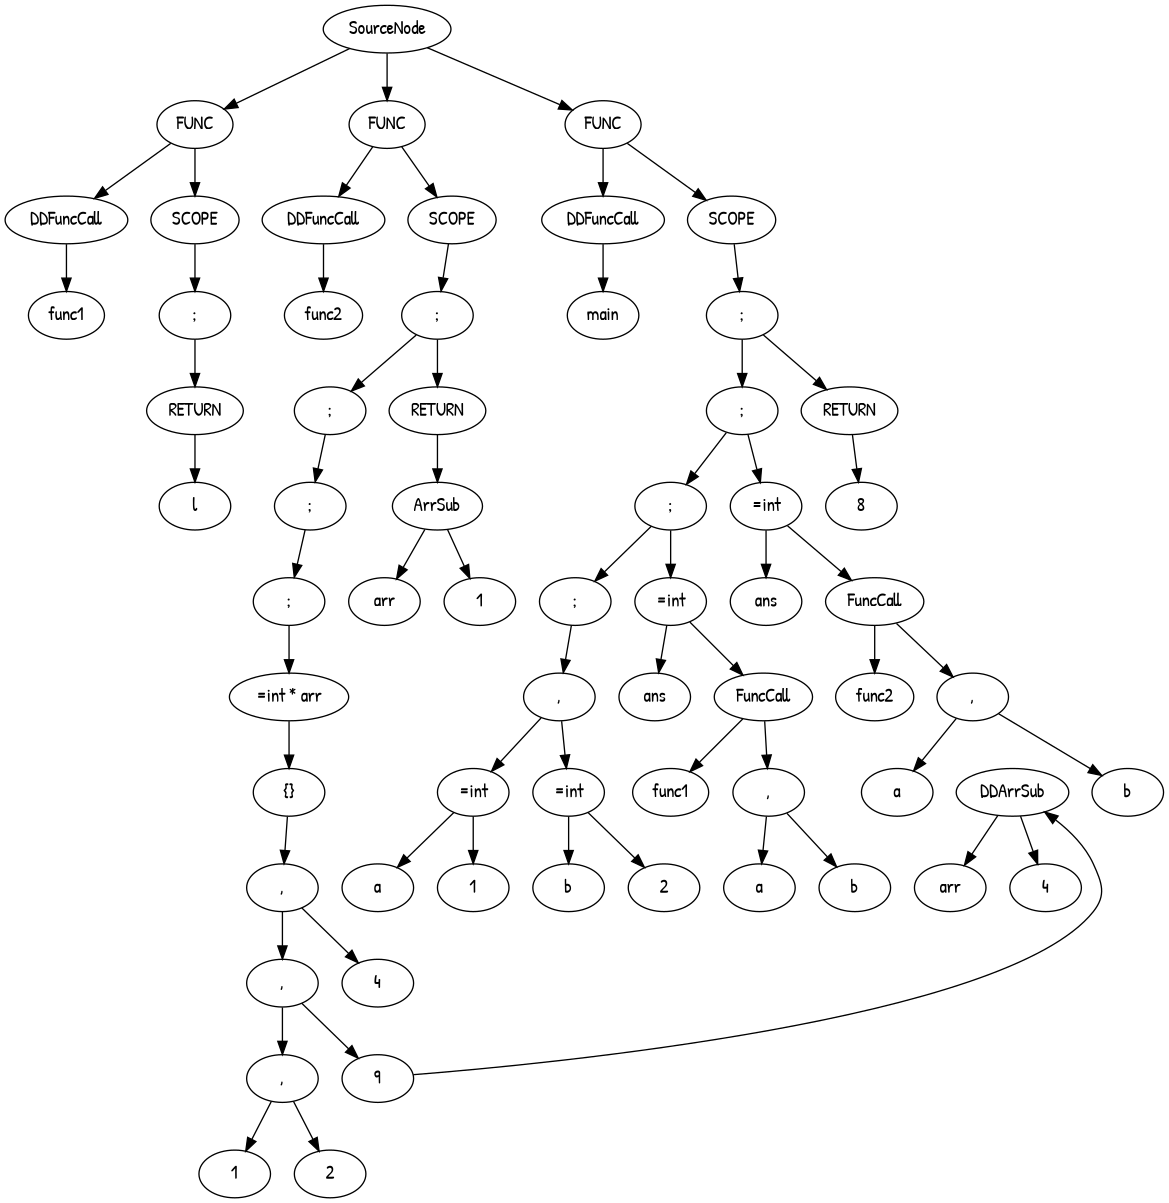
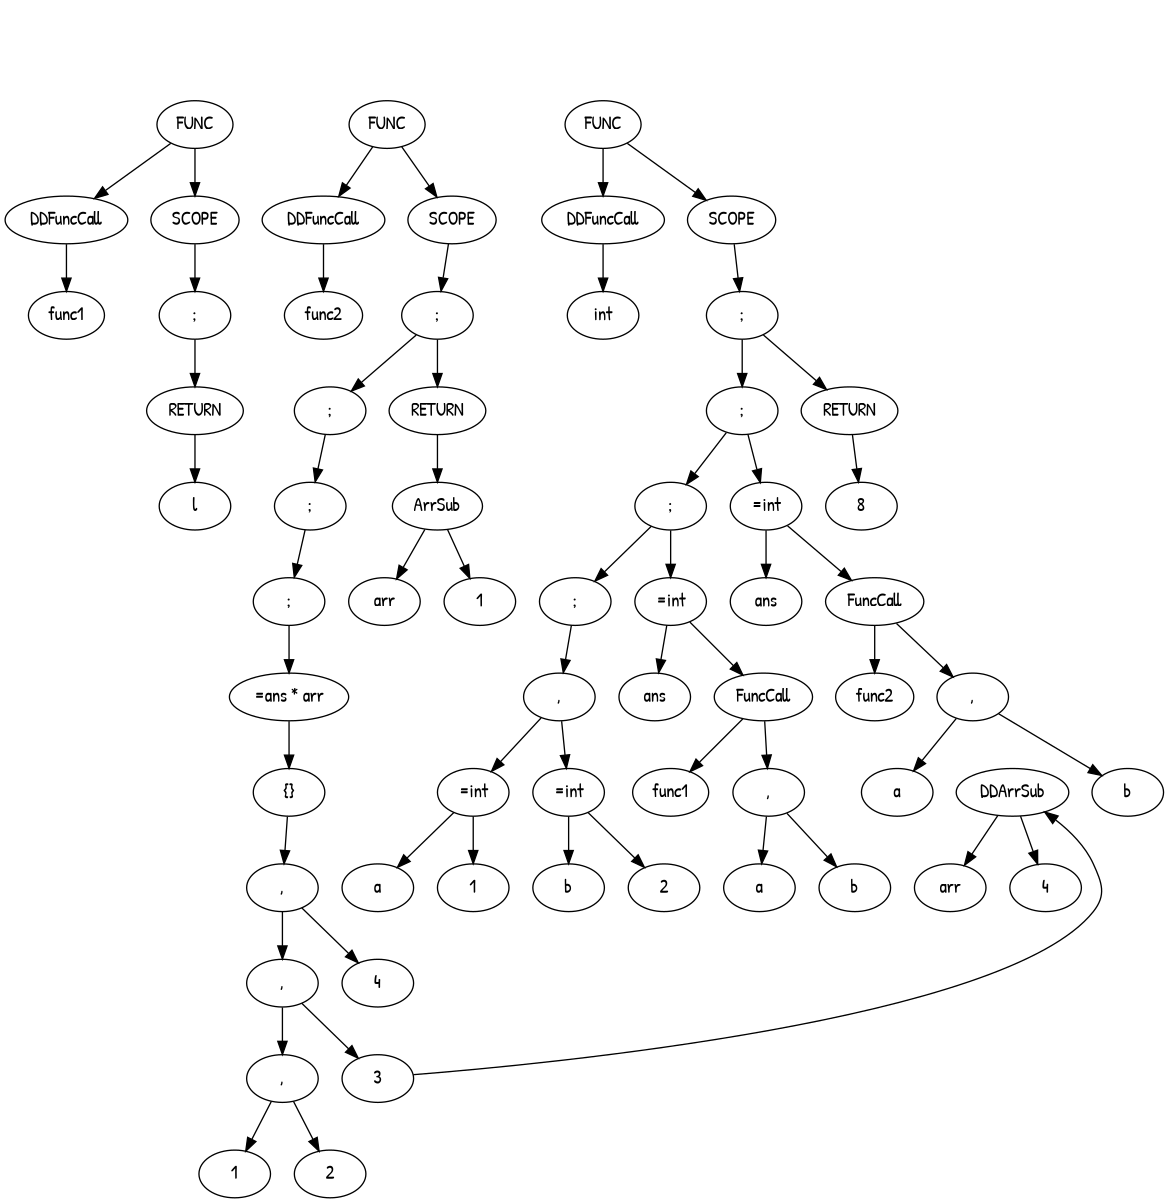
node "SourceNode": removed
node "main": label "main" -> "int"
node "=int * arr": label "=int * arr" -> "=ans * arr"
node "9": label "9" -> "3"
